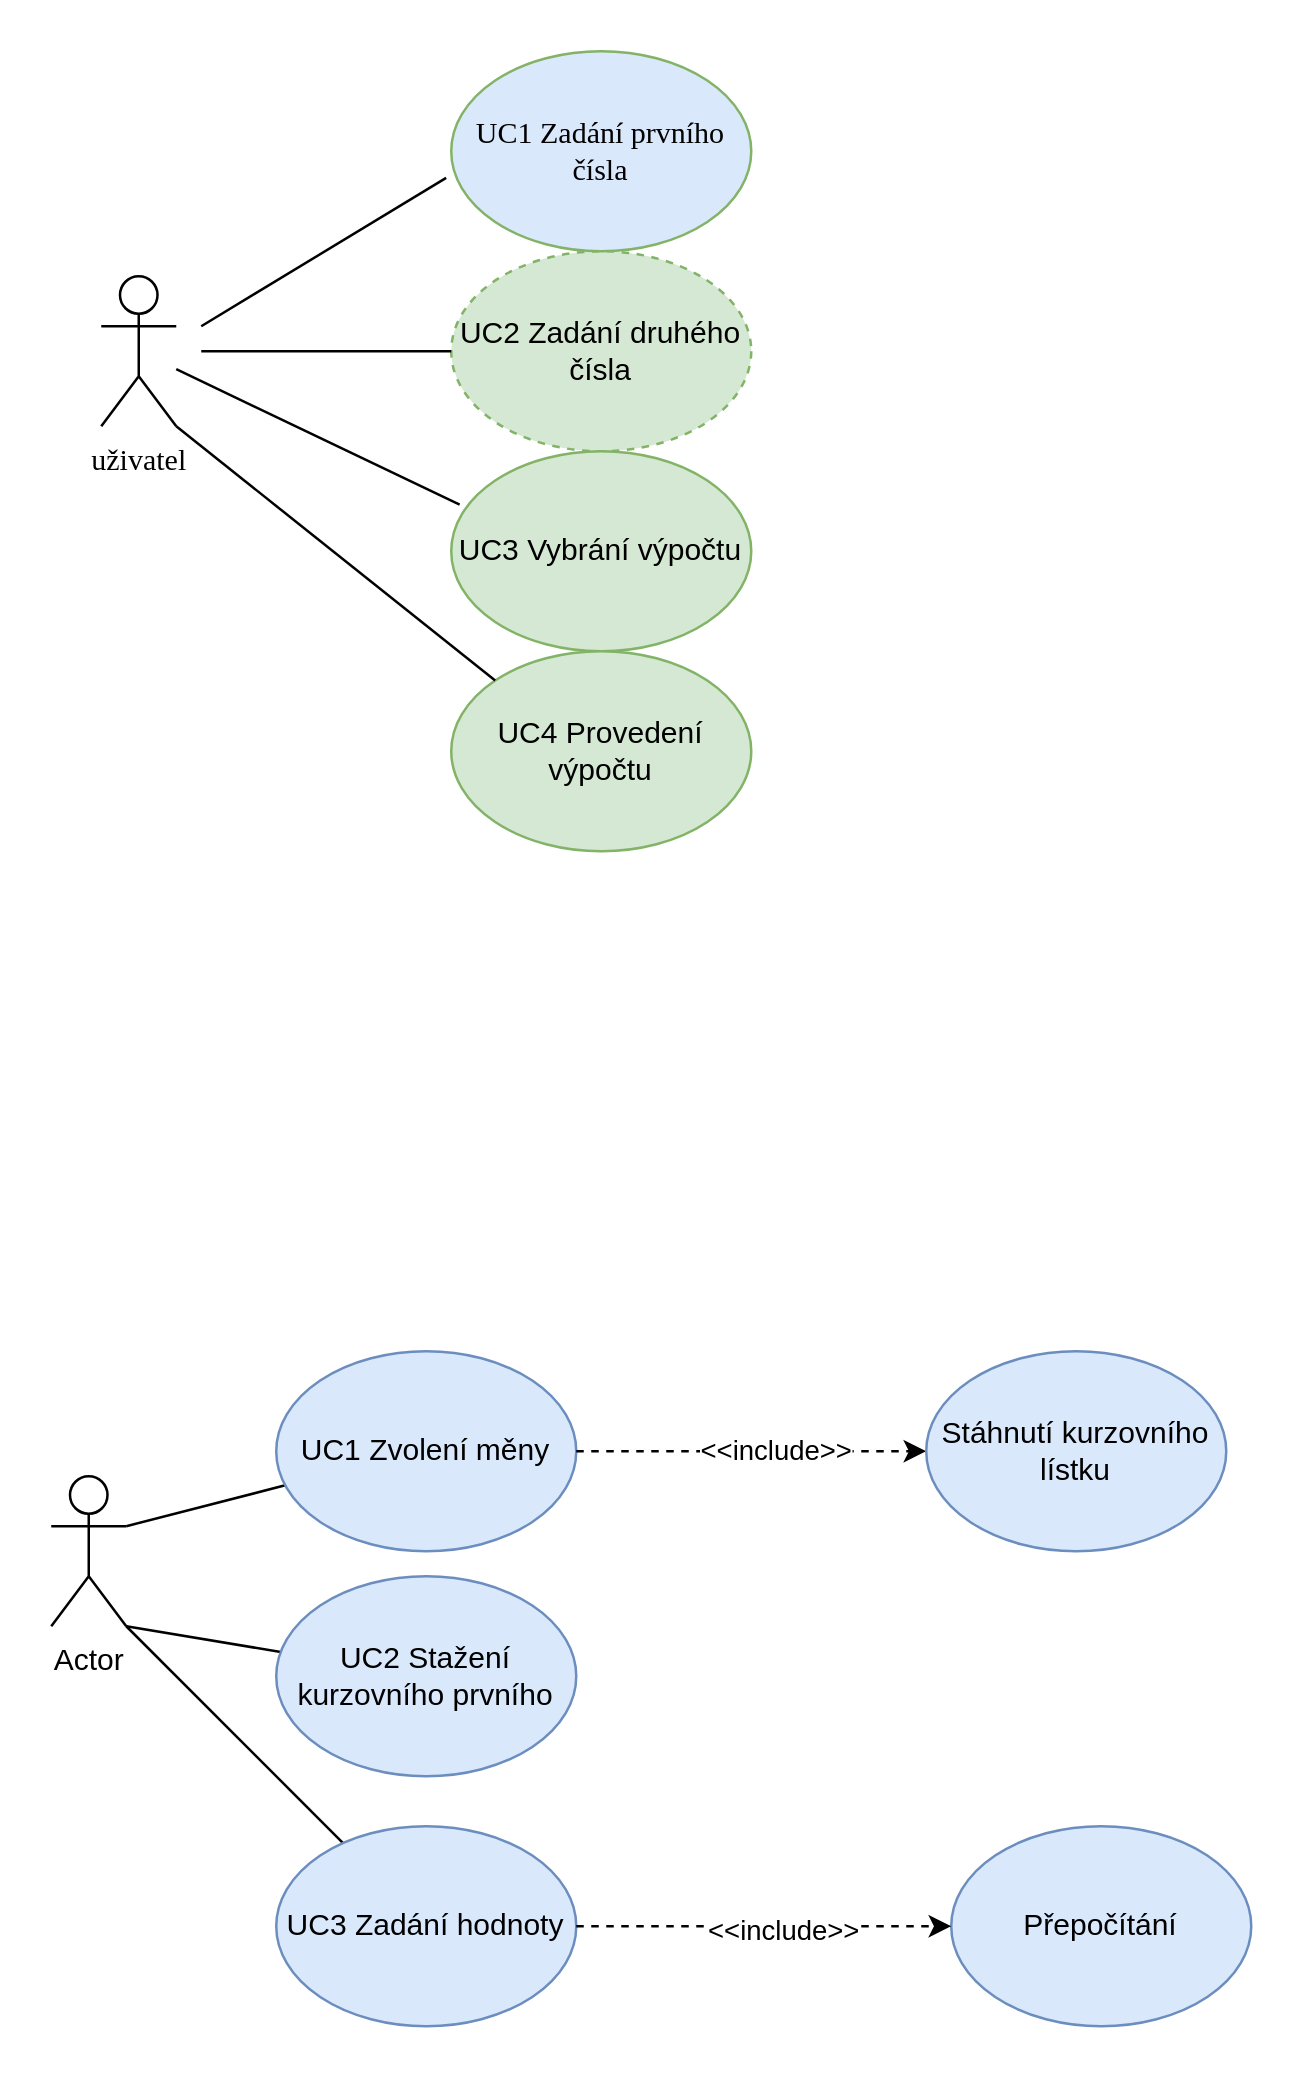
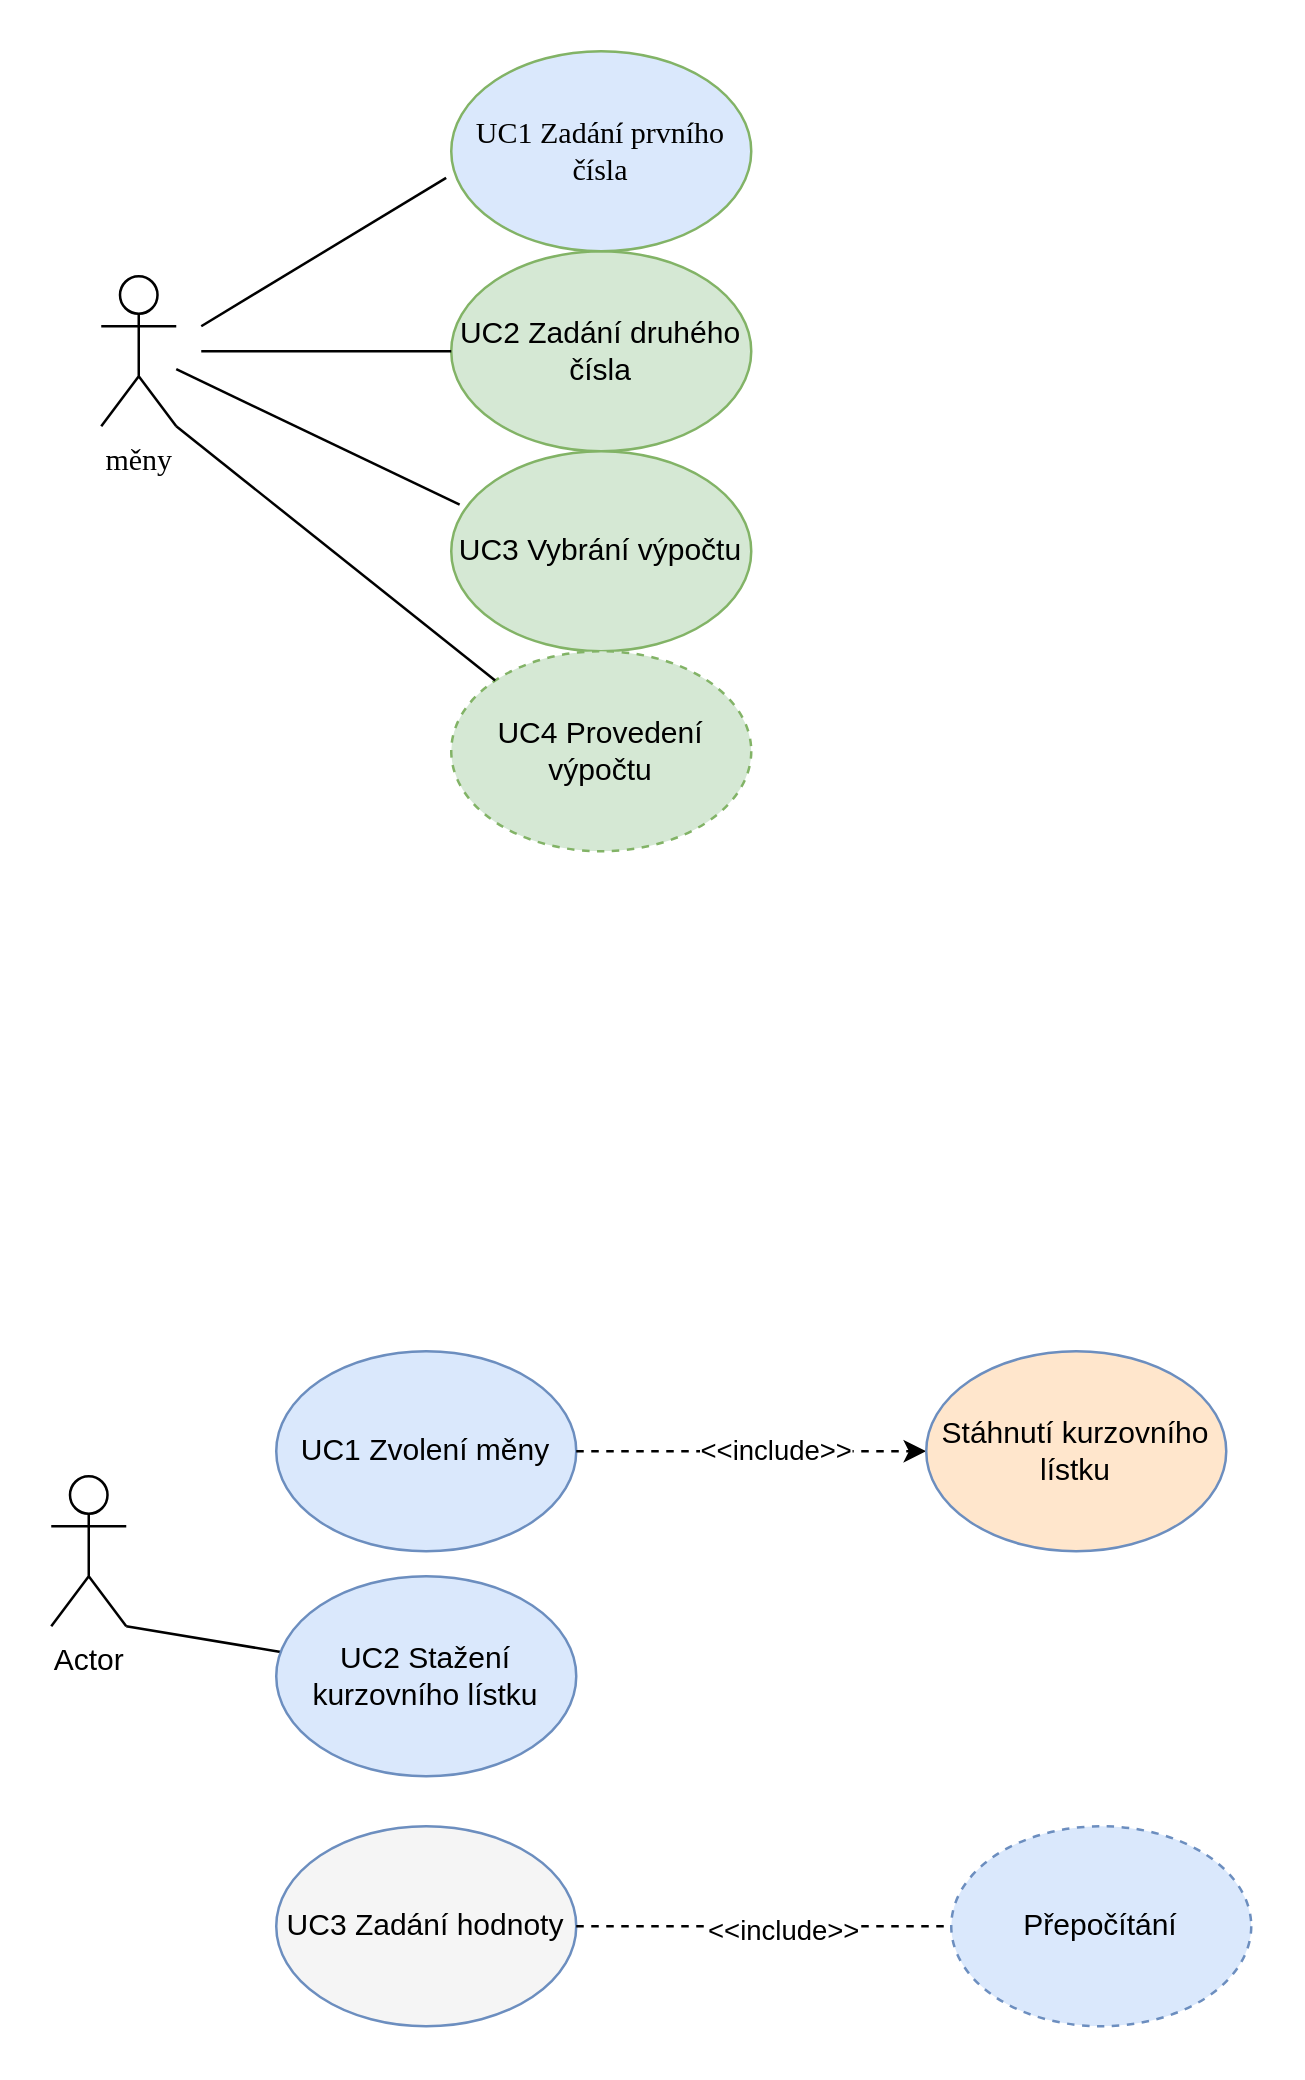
node "UC2 Zadání druhého čísla": style dashed -> solid
node "uživatel": label "uživatel" -> "měny"
node "UC4 Provedení výpočtu": style solid -> dashed
node "Stáhnutí kurzovního lístku": fillcolor #dae8fc -> #ffe6cc
edge "UC1 Zvolení měny" -- "Actor": removed
node "UC2 Stažení kurzovního prvního": label "UC2 Stažení kurzovního prvního" -> "UC2 Stažení kurzovního lístku"
edge "Actor" -- "UC3 Zadání hodnoty": removed
node "UC3 Zadání hodnoty": fillcolor #dae8fc -> #f5f5f5
edge "UC3 Zadání hodnoty" -> "Přepočítání": arrowhead classic -> none
node "Přepočítání": style solid -> dashed
